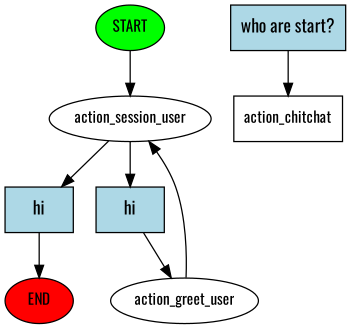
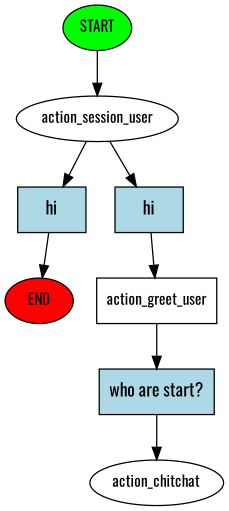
node "action_chitchat": shape box -> ellipse
edge "action_greet_user" -> "action_session_user": now "action_greet_user" -> "who are start?"
node "action_greet_user": shape ellipse -> box
